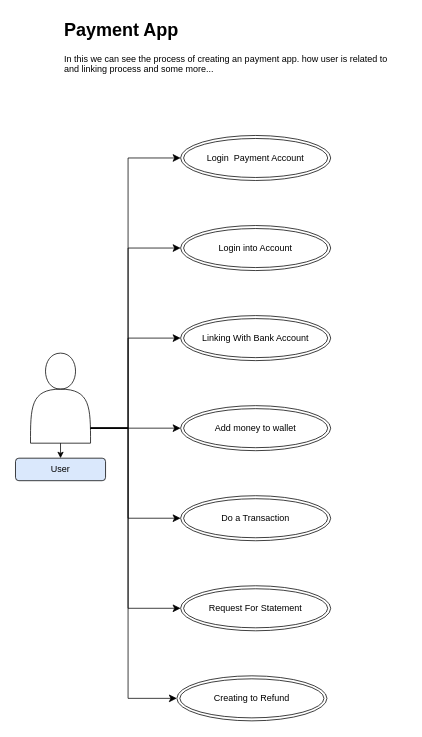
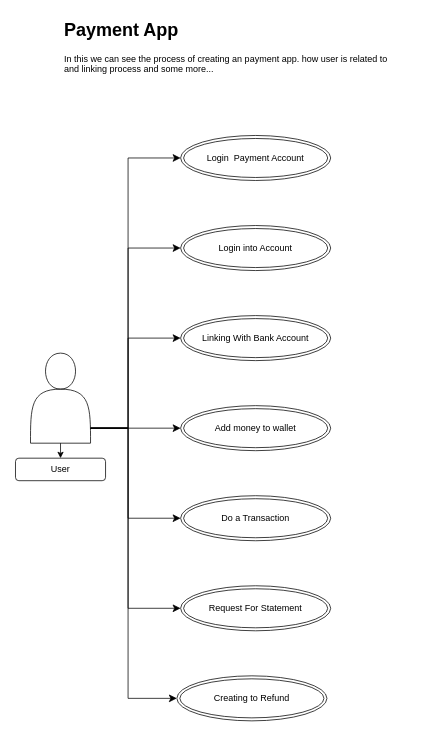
node "User": fillcolor #dae8fc -> #ffffff
